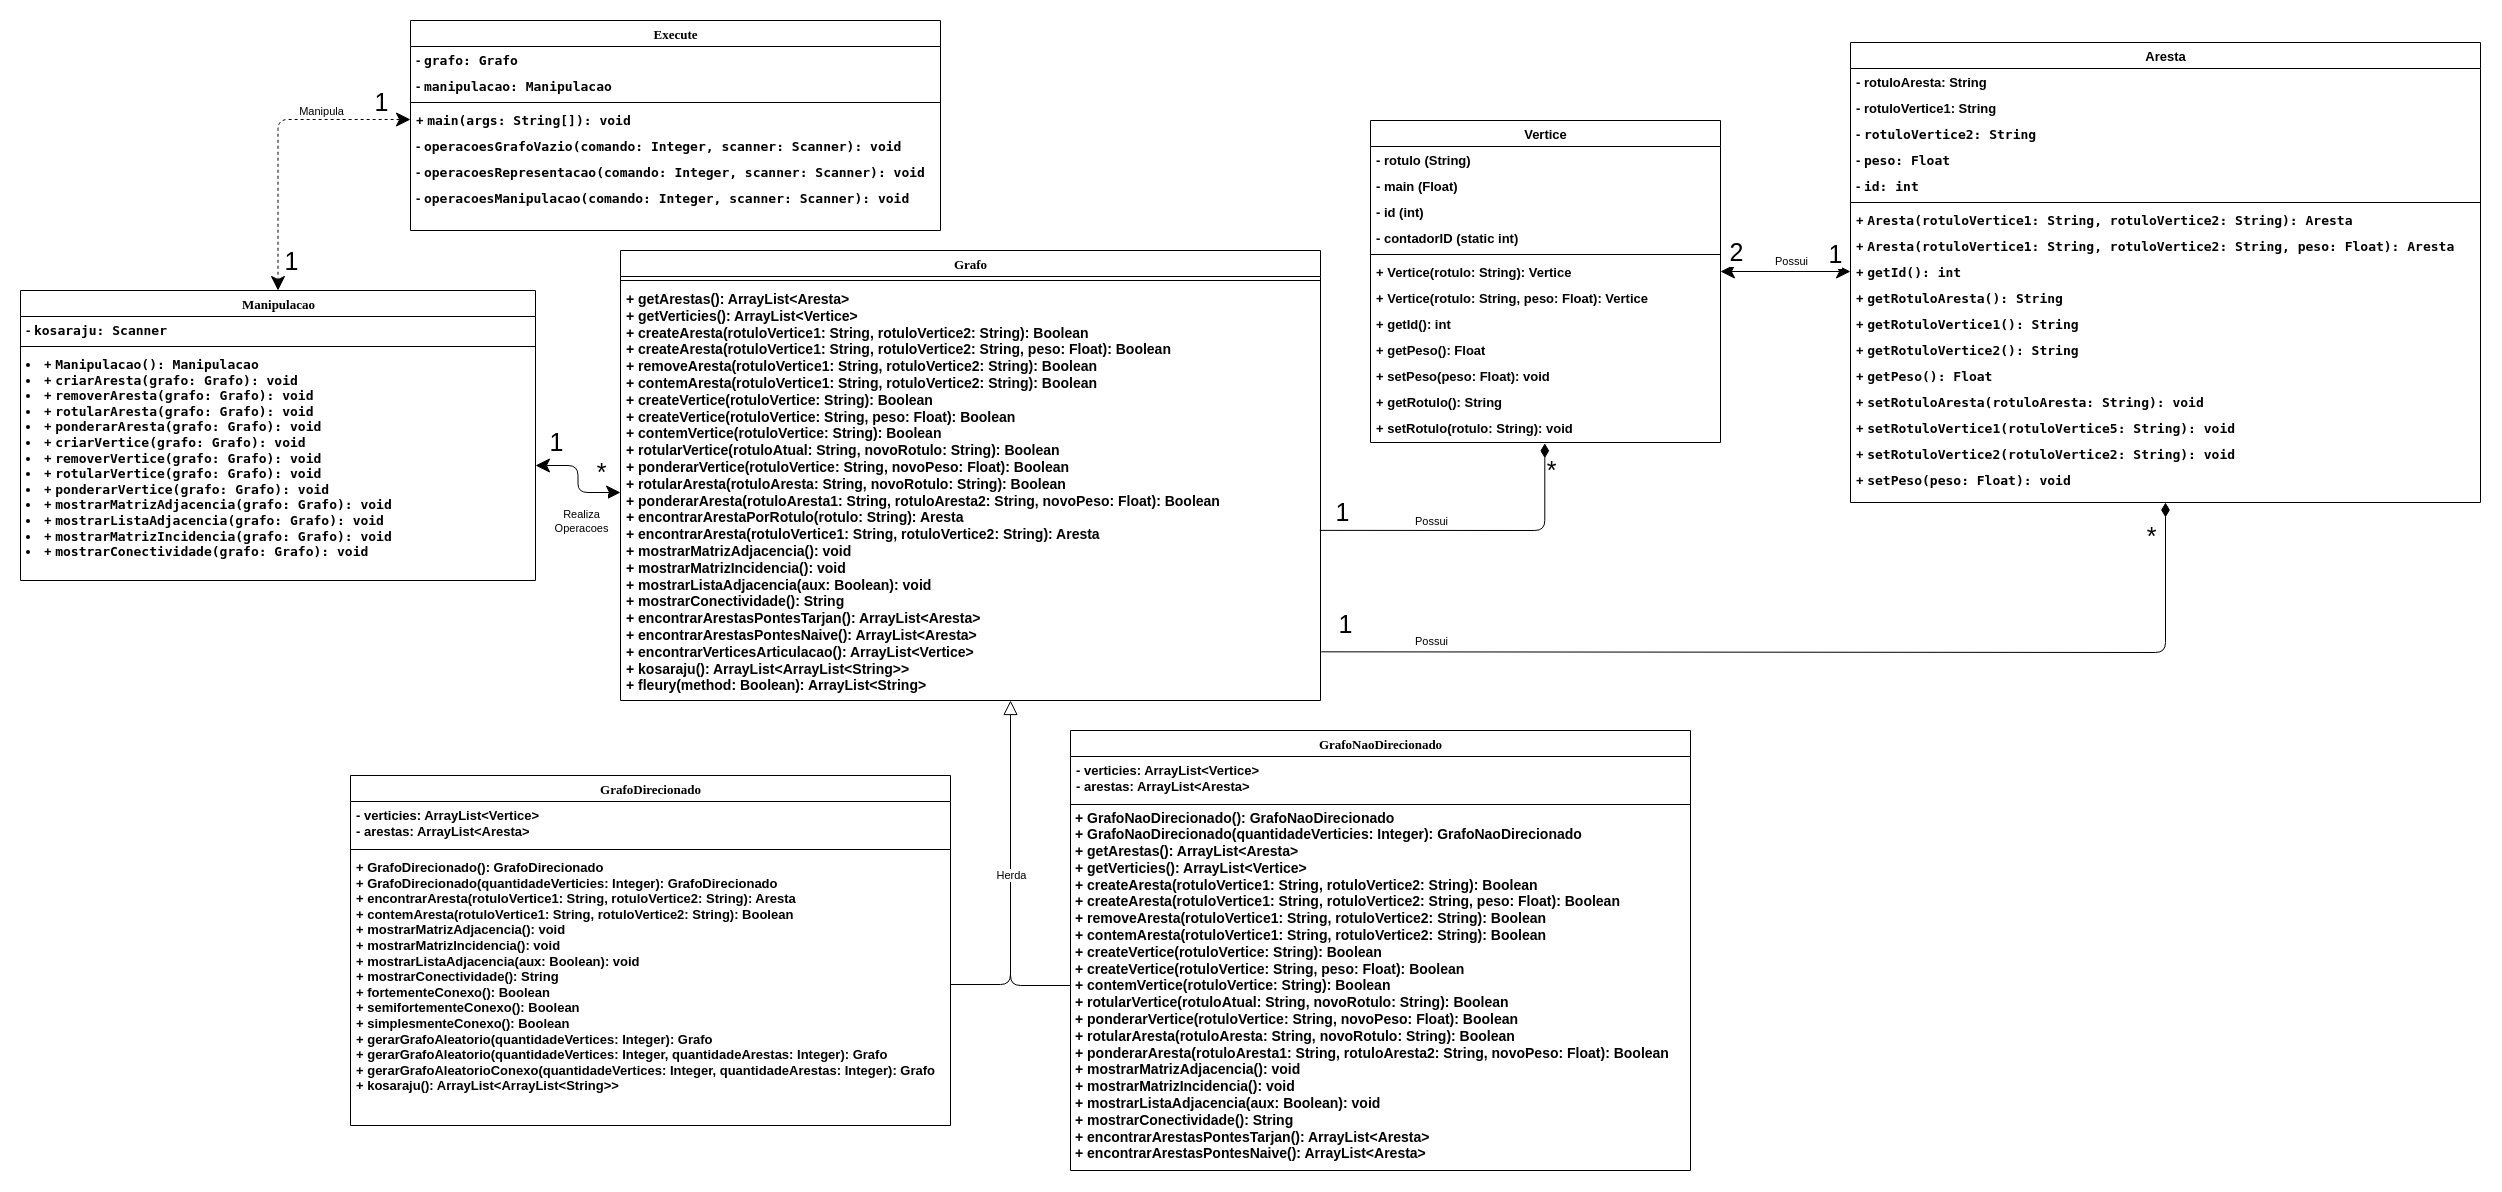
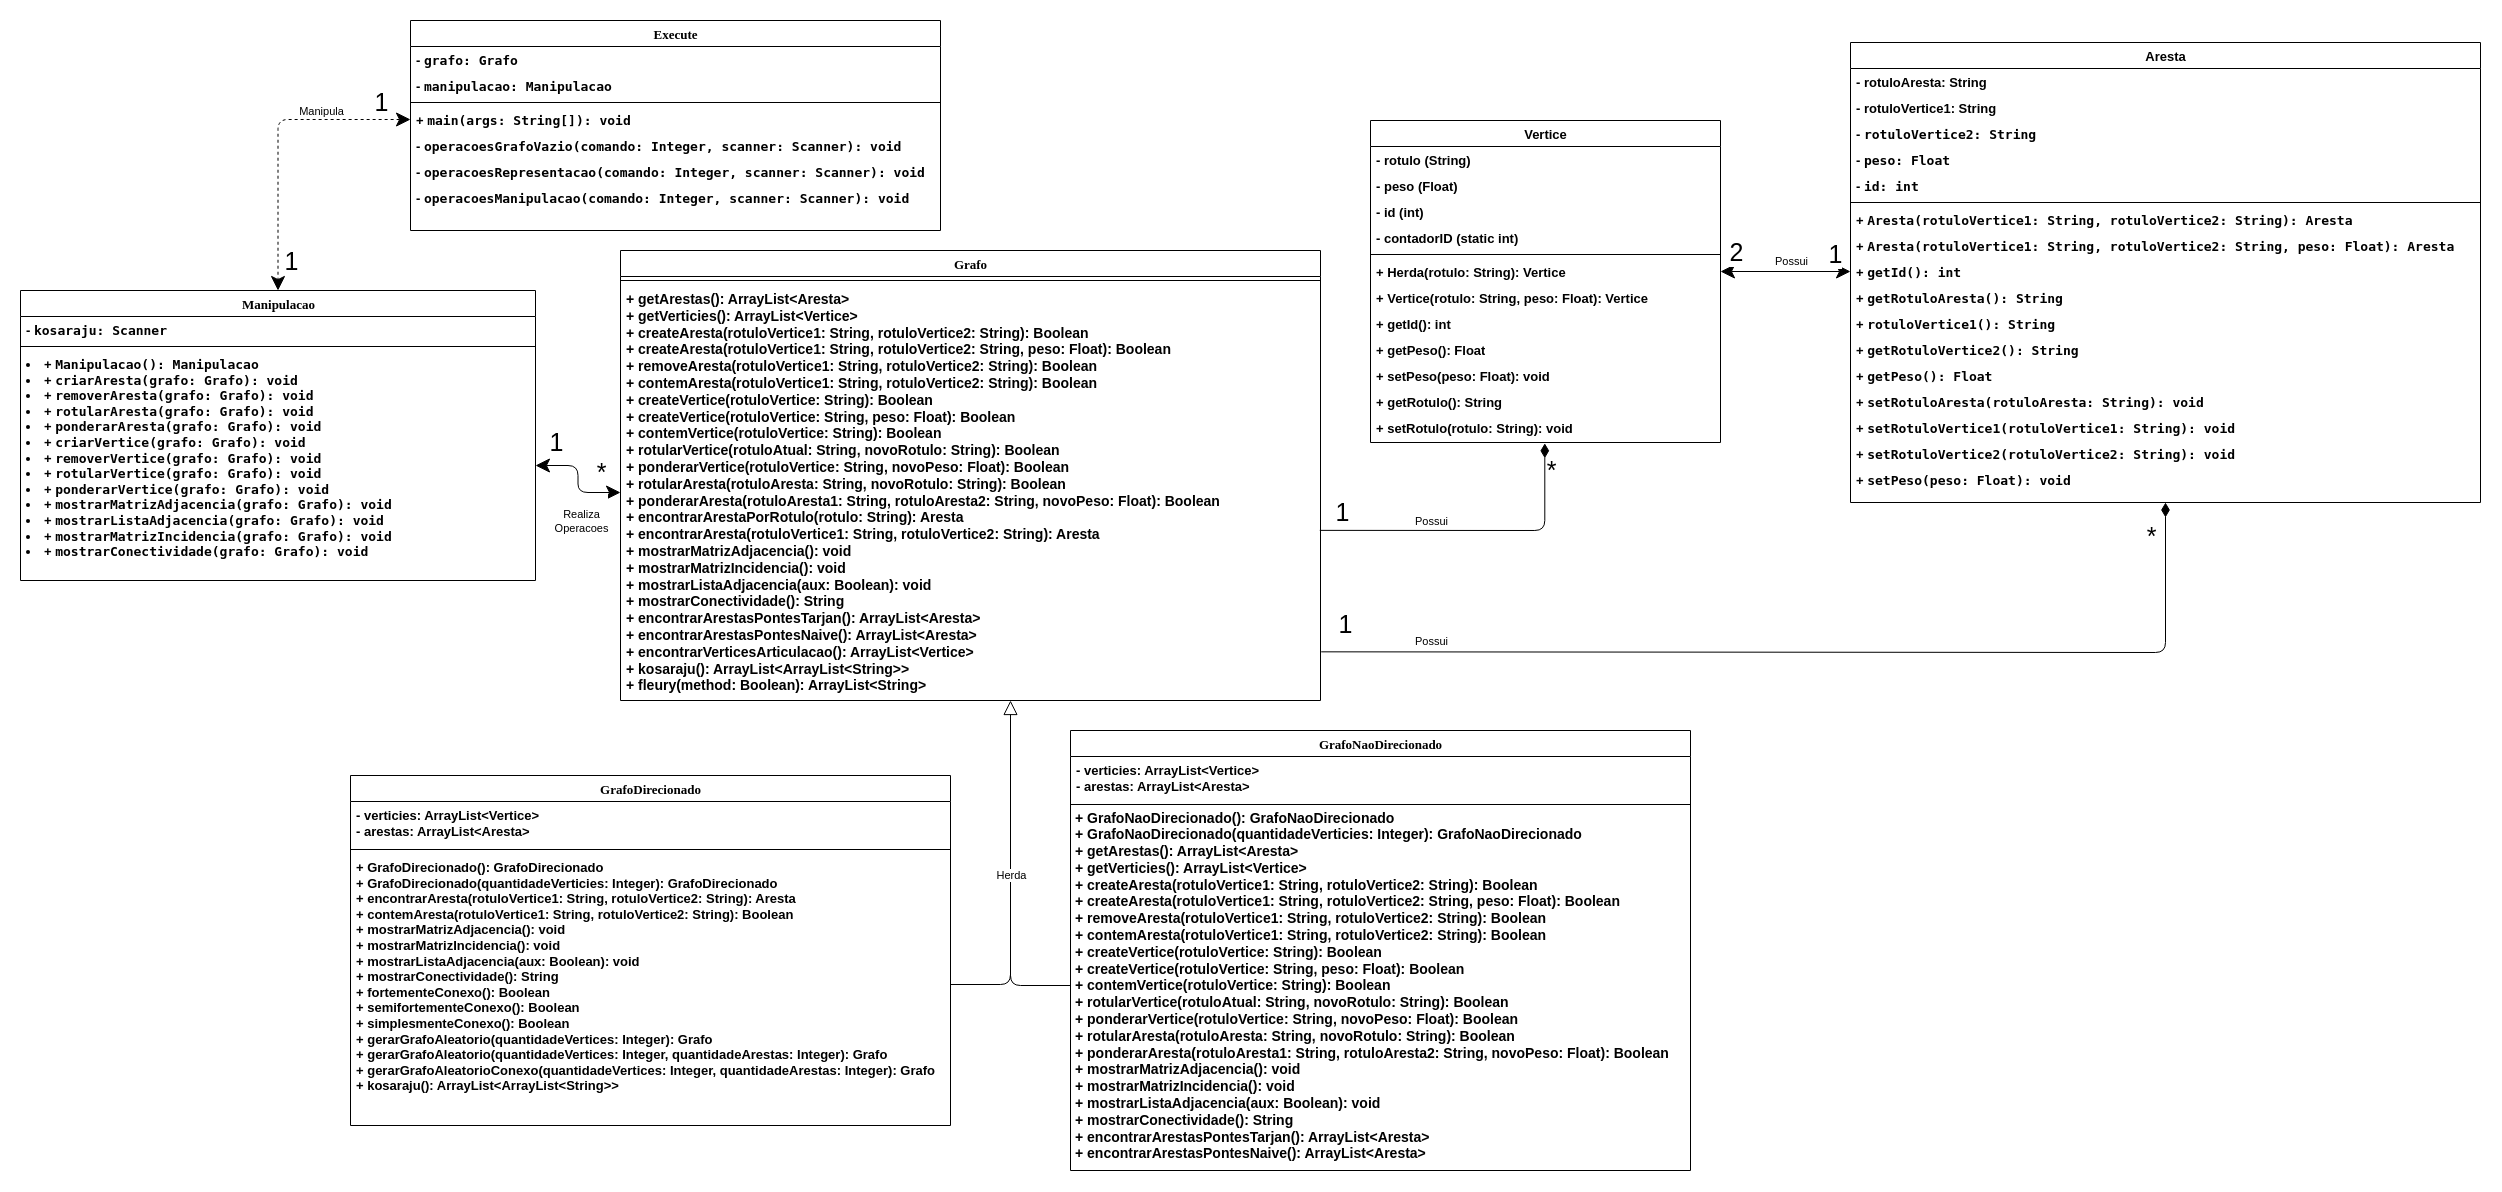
node "- main (Float)": label "- main (Float)" -> "- peso (Float)"
node "+ Vertice(rotulo: String): Vertice": label "+ Vertice(rotulo: String): Vertice" -> "+ Herda(rotulo: String): Vertice"
node "+ getRotuloVertice1(): String": label "+ getRotuloVertice1(): String" -> "+ rotuloVertice1(): String"
node "+ setRotuloVertice1(rotuloVertice5: String): void": label "+ setRotuloVertice1(rotuloVertice5: String): void" -> "+ setRotuloVertice1(rotuloVertice1: String): void"
